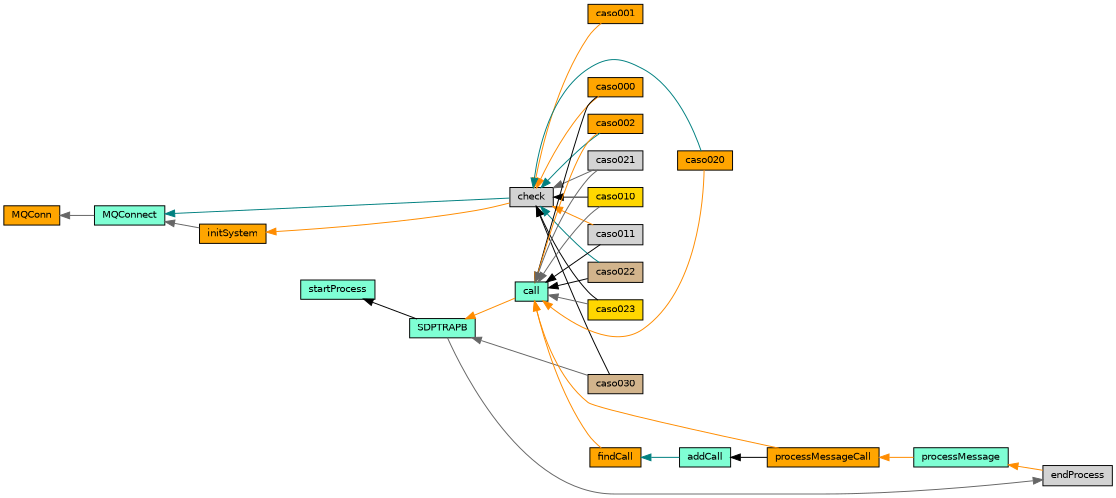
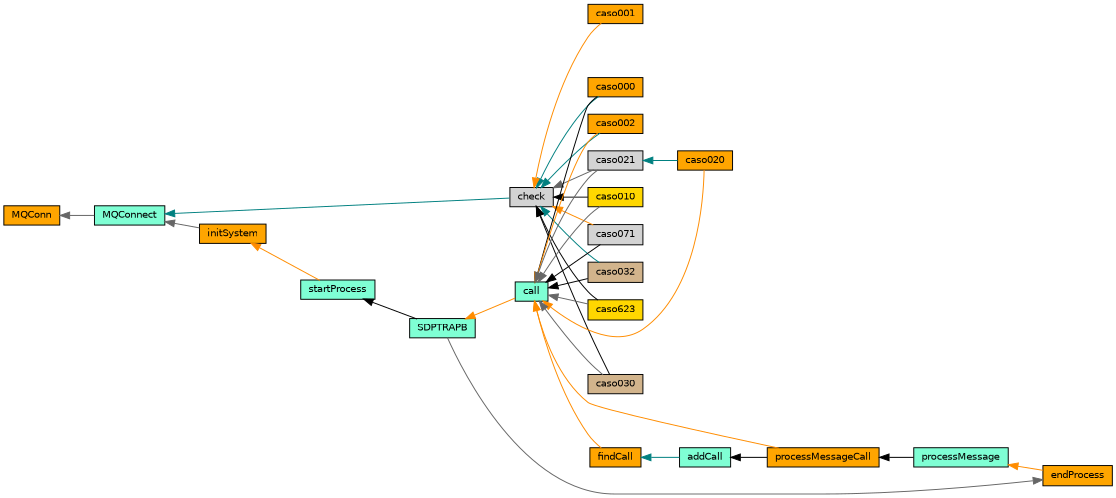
edge "caso020" -> "check": now "caso020" -> "caso021"
edge "caso000" -> "check": color darkorange -> teal
edge "check" -> "initSystem": now "startProcess" -> "initSystem"
node "caso011": label "caso011" -> "caso071"
node "caso022": label "caso022" -> "caso032"
node "caso023": label "caso023" -> "caso623"
edge "caso030" -> "SDPTRAPB": now "caso030" -> "call"
edge "processMessage" -> "processMessageCall": color darkorange -> black
node "endProcess": fillcolor lightgrey -> orange
